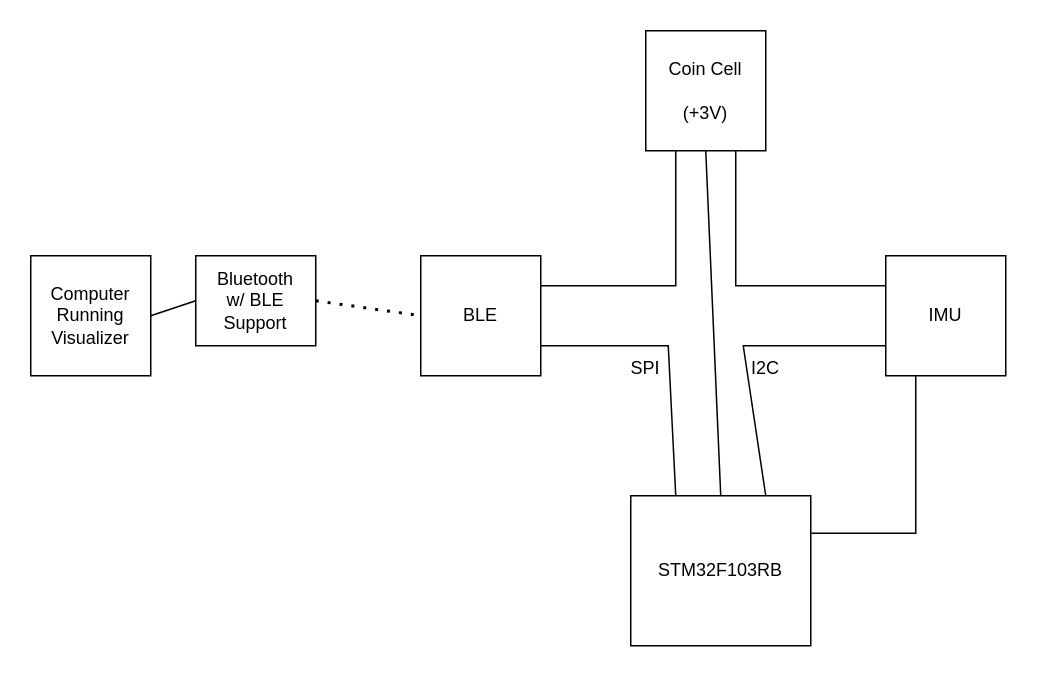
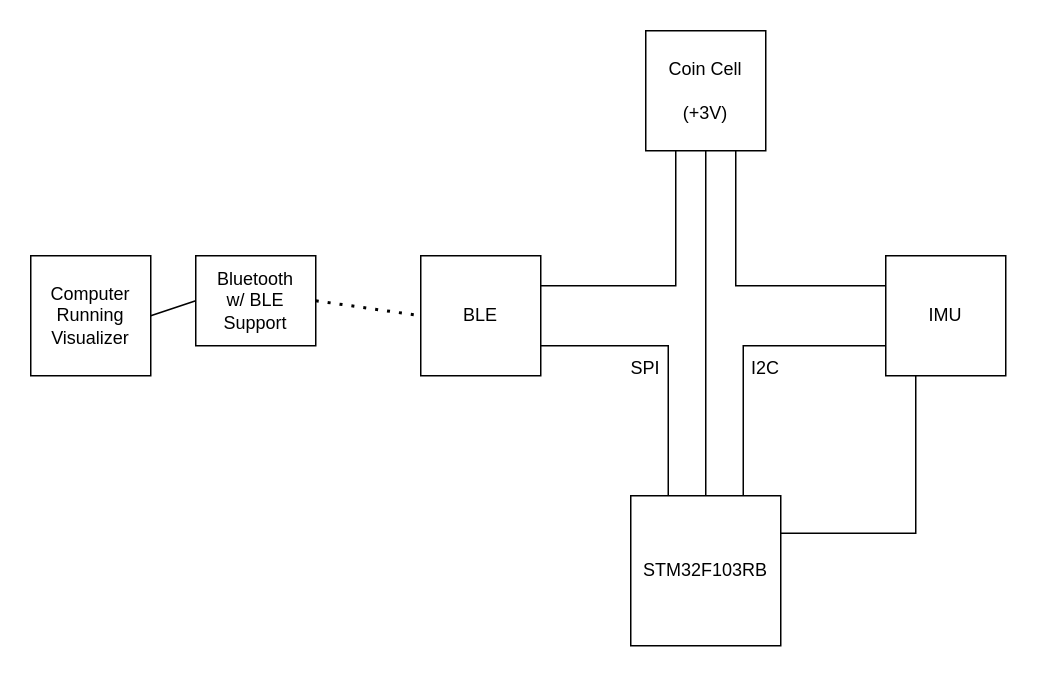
node "STM32F103RB": size 180x150 -> 150x150
